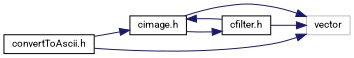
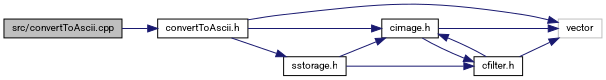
node "src/convertToAscii.cpp": added
node "sstorage.h": added
